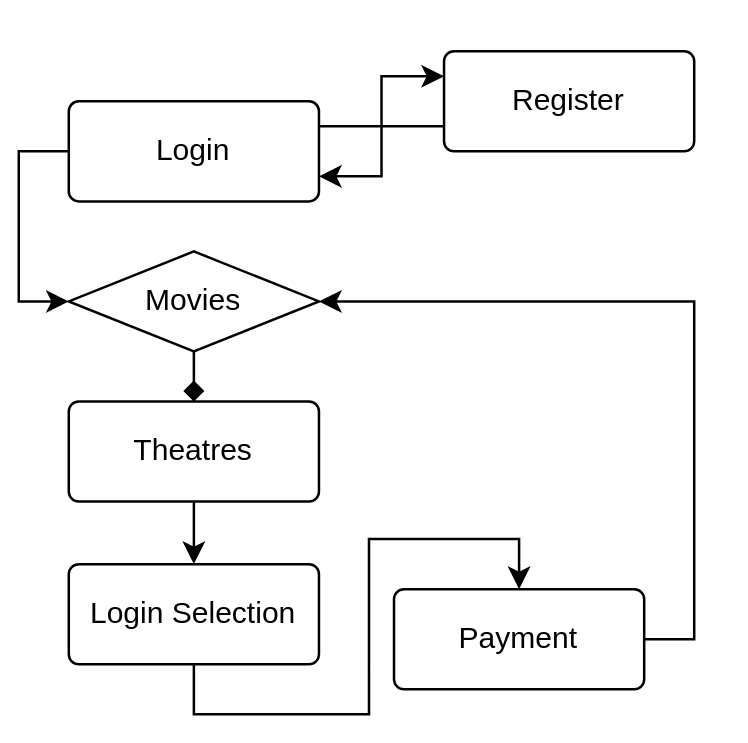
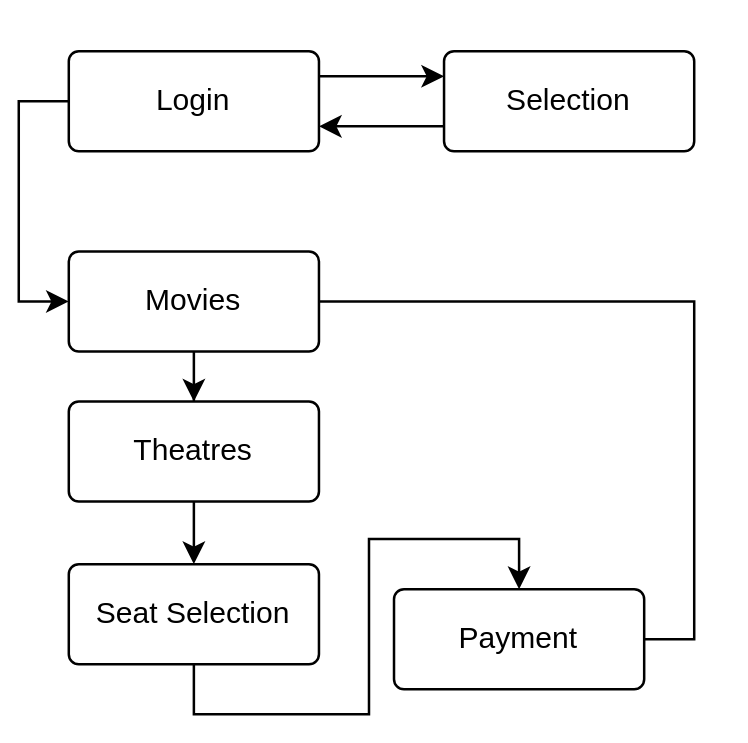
node "Register": label "Register" -> "Selection"
node "Login": moved (194, 151) -> (194, 101)
node "Movies": shape diamond -> rounded rectangle
edge "Payment" -> "Movies": arrowhead classic -> none
edge "Movies" -> "Theatres": arrowhead diamond -> classic
node "Login Selection": label "Login Selection" -> "Seat Selection"
